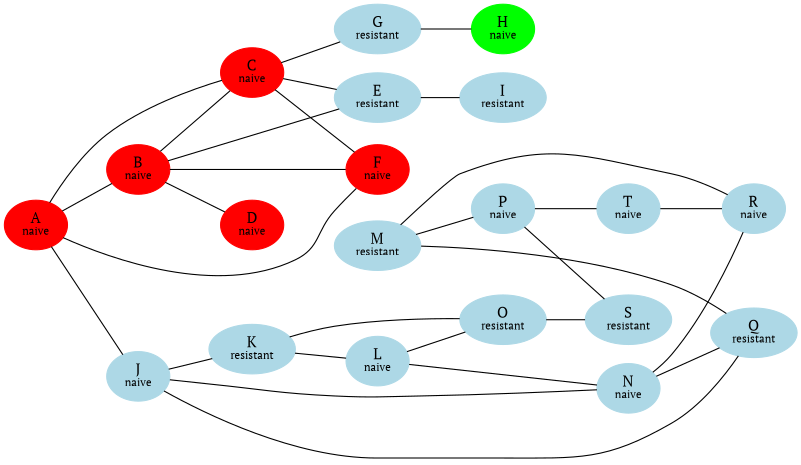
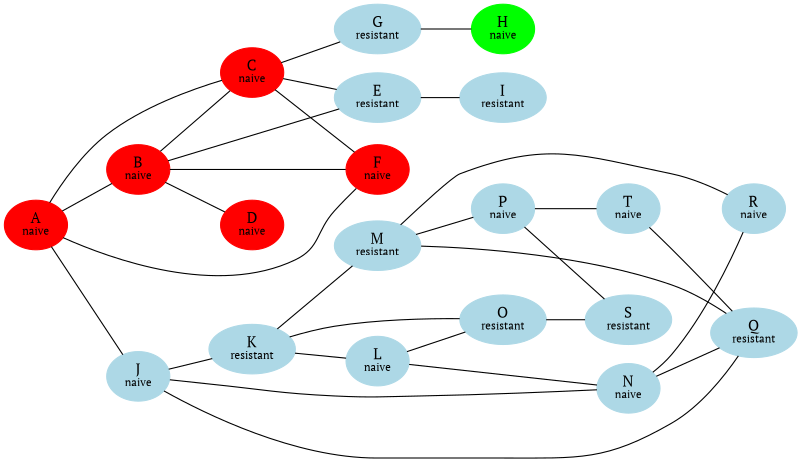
edge "T" -- "R": now "T" -- "Q"
edge "M" -- "K": added
